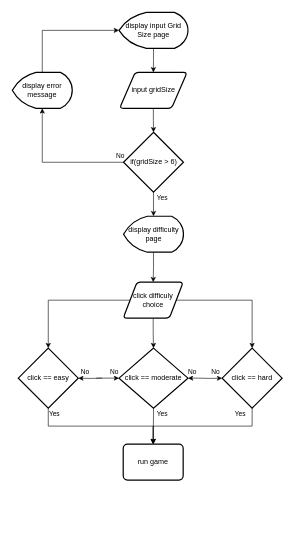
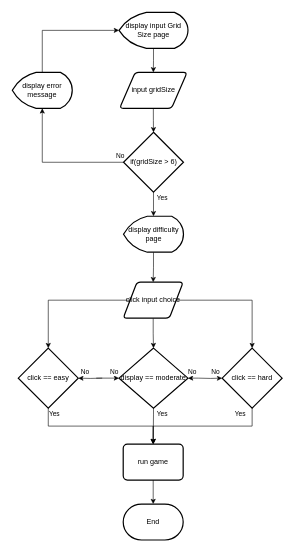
node "click difficuly choice": label "click difficuly choice" -> "click input choice"
node "click == moderate": label "click == moderate" -> "display == moderate"
edge "run game" -> "End": added
node "End": added
